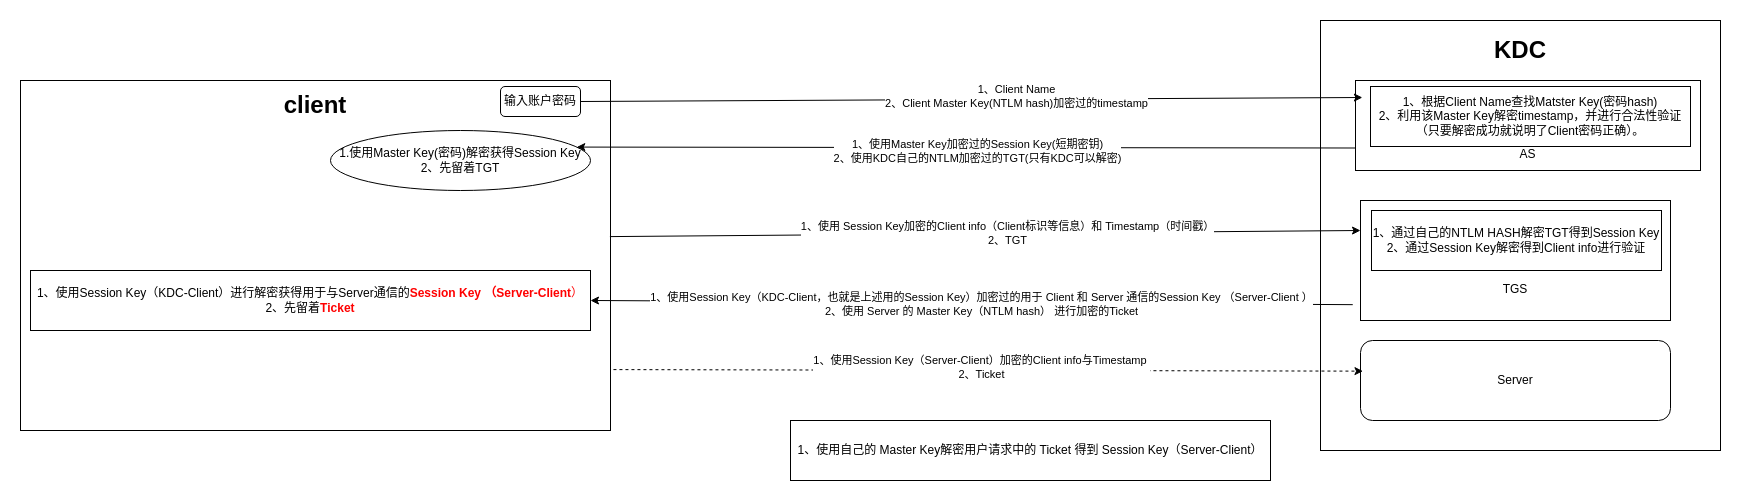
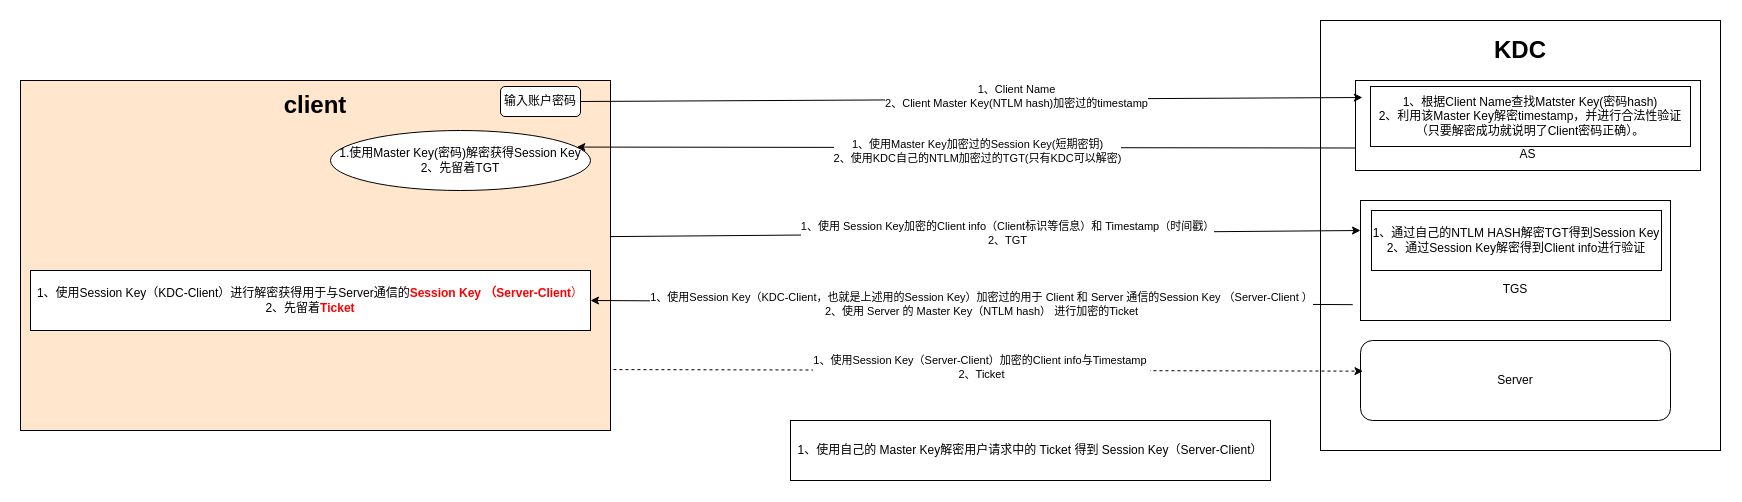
node "client": fillcolor #ffffff -> #ffe6cc
